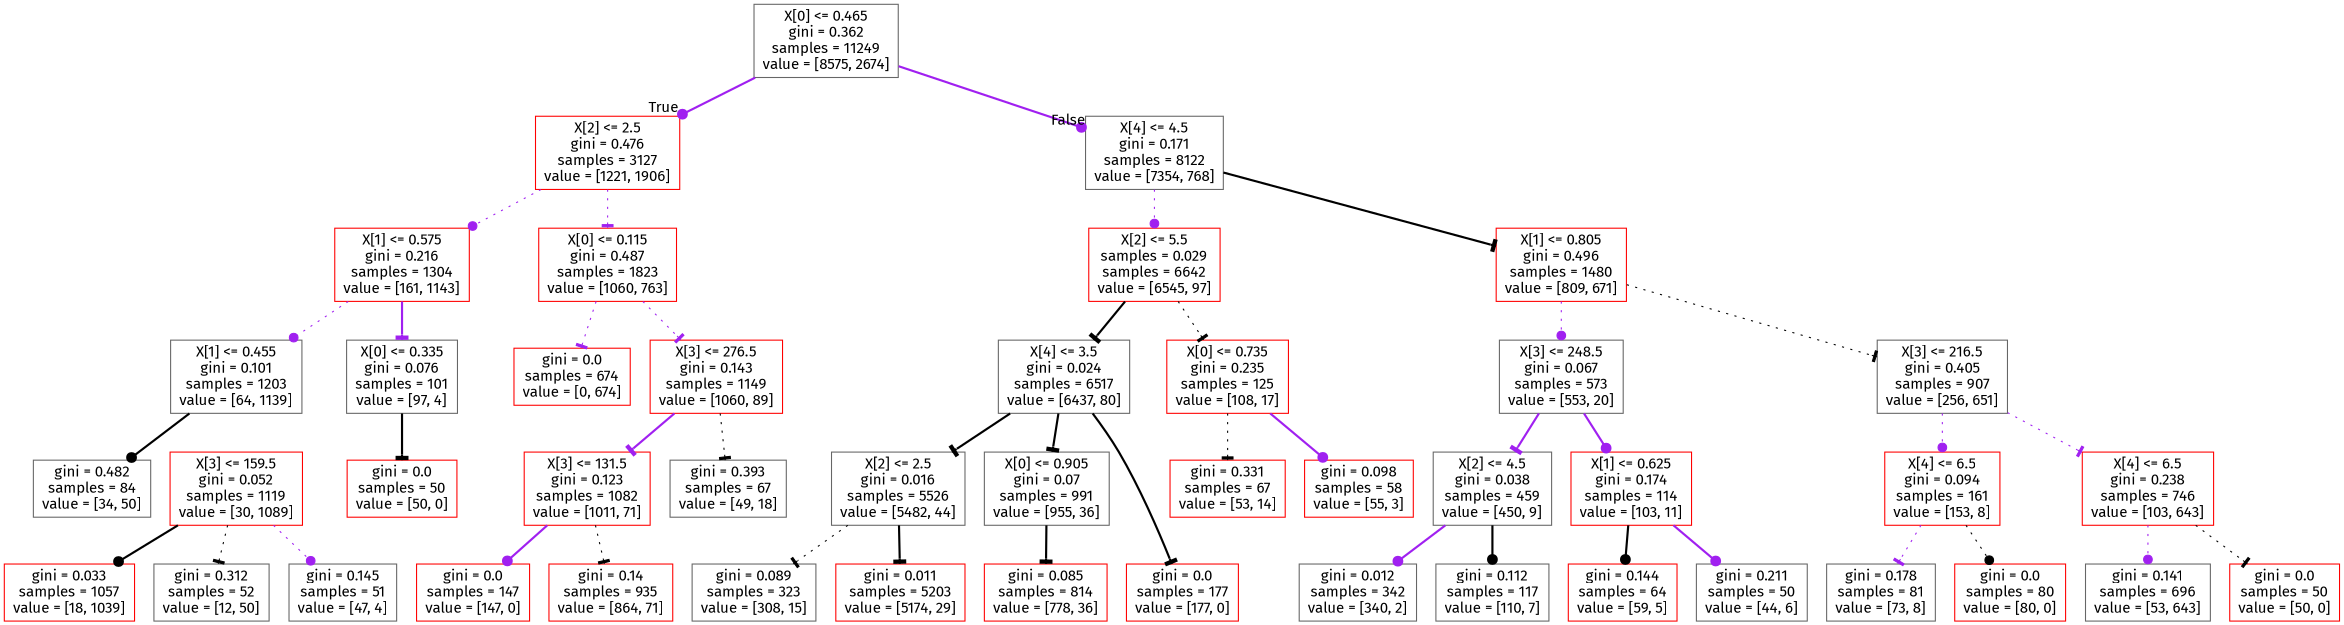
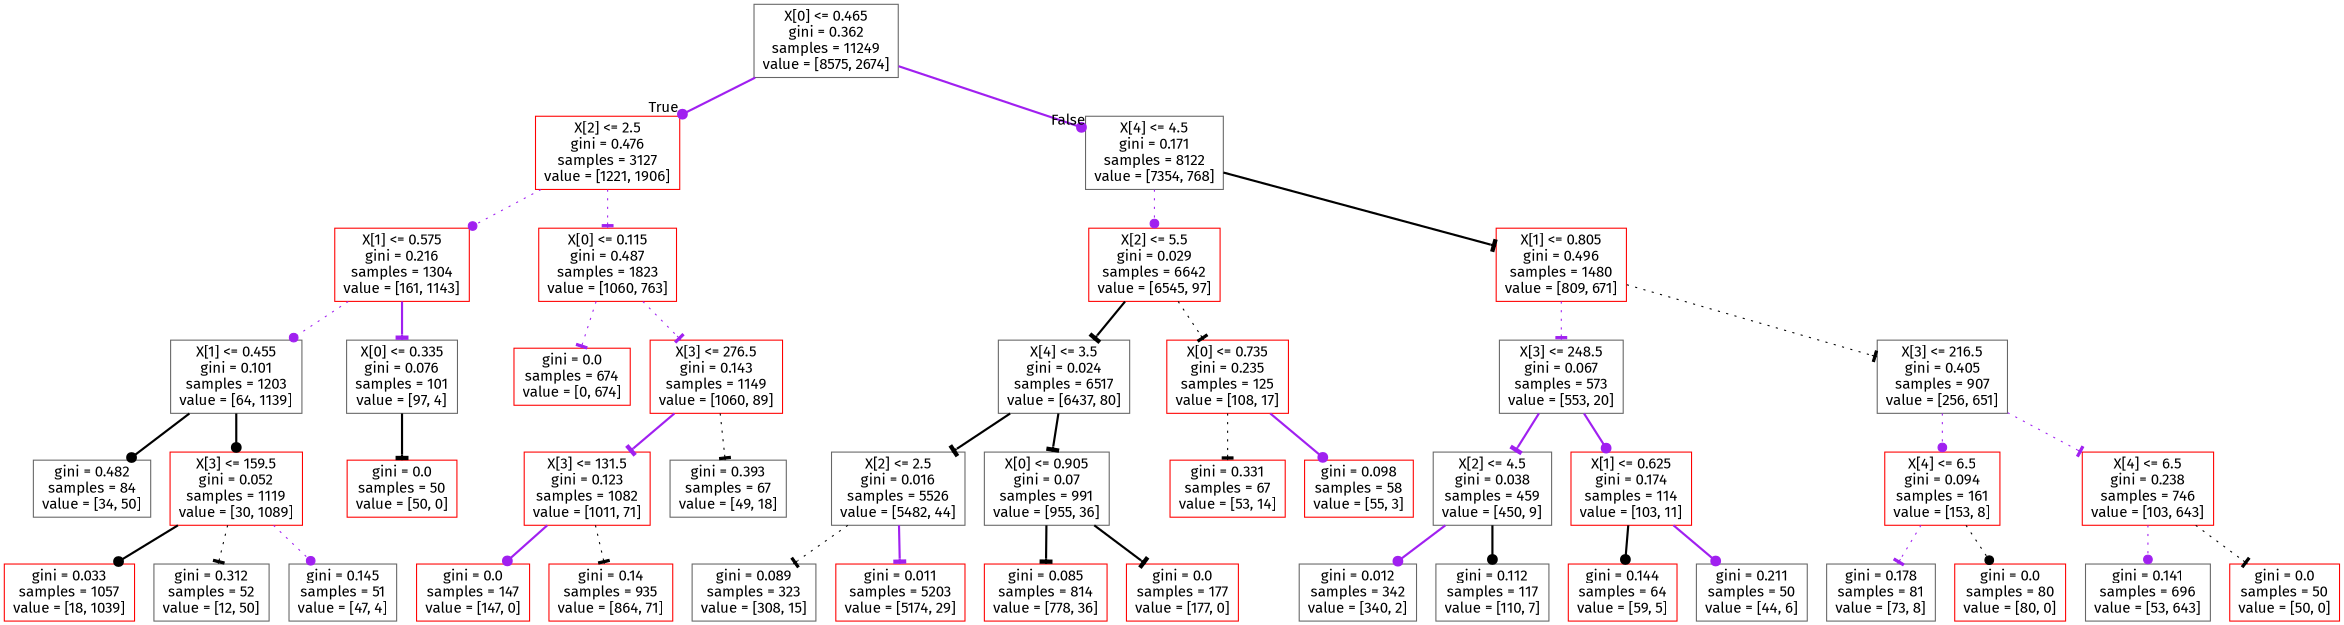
node "X[2] <= 5.5 samples = 0.029 samples = 6642 value = [6545, 97]": label "X[2] <= 5.5 samples = 0.029 samples = 6642 value = [6545, 97]" -> "X[2] <= 5.5 gini = 0.029 samples = 6642 value = [6545, 97]"
edge "X[1] <= 0.805 gini = 0.496 samples = 1480 value = [809, 671]" -> "X[3] <= 248.5 gini = 0.067 samples = 573 value = [553, 20]": arrowhead dot -> tee
edge "X[1] <= 0.455 gini = 0.101 samples = 1203 value = [64, 1139]" -> "X[3] <= 159.5 gini = 0.052 samples = 1119 value = [30, 1089]": added
edge "X[4] <= 3.5 gini = 0.024 samples = 6517 value = [6437, 80]" -> "gini = 0.0 samples = 177 value = [177, 0]": now "X[0] <= 0.905 gini = 0.07 samples = 991 value = [955, 36]" -> "gini = 0.0 samples = 177 value = [177, 0]"
edge "X[2] <= 2.5 gini = 0.016 samples = 5526 value = [5482, 44]" -> "gini = 0.011 samples = 5203 value = [5174, 29]": color black -> purple
